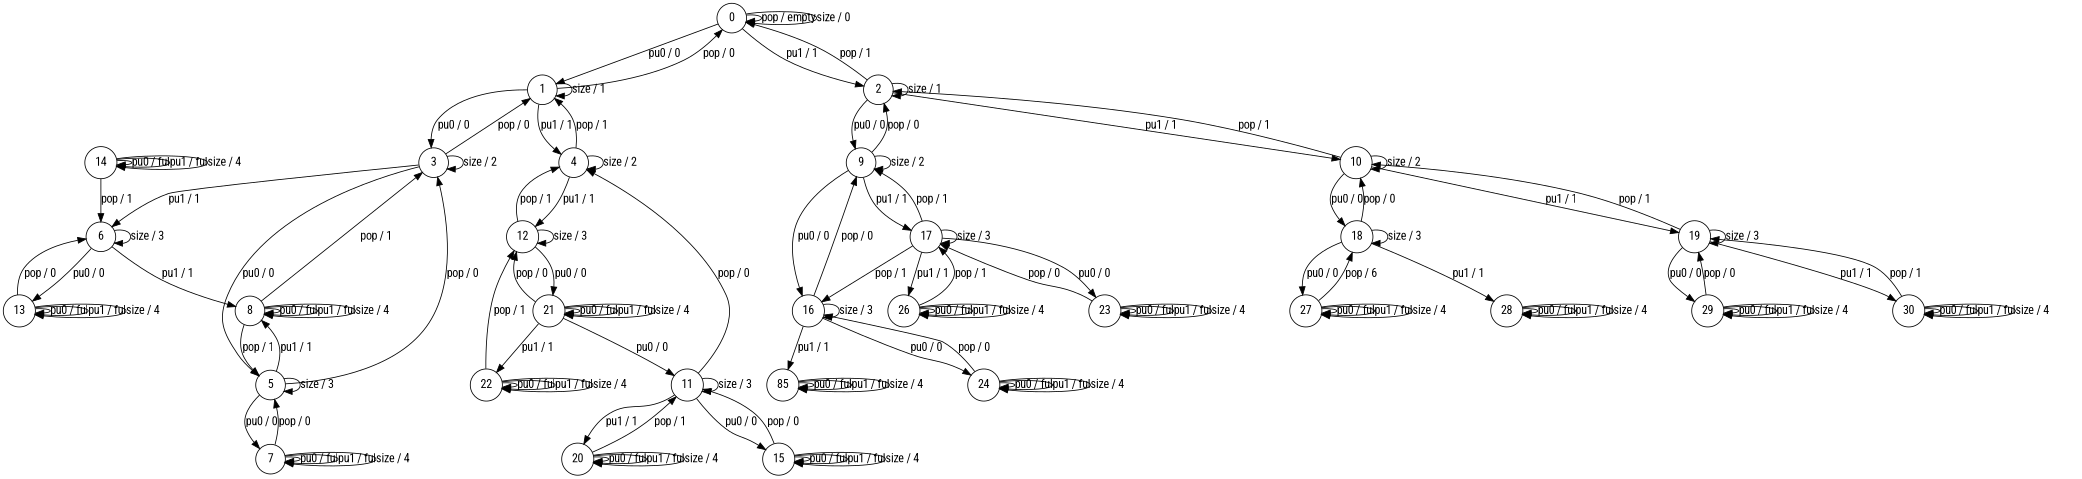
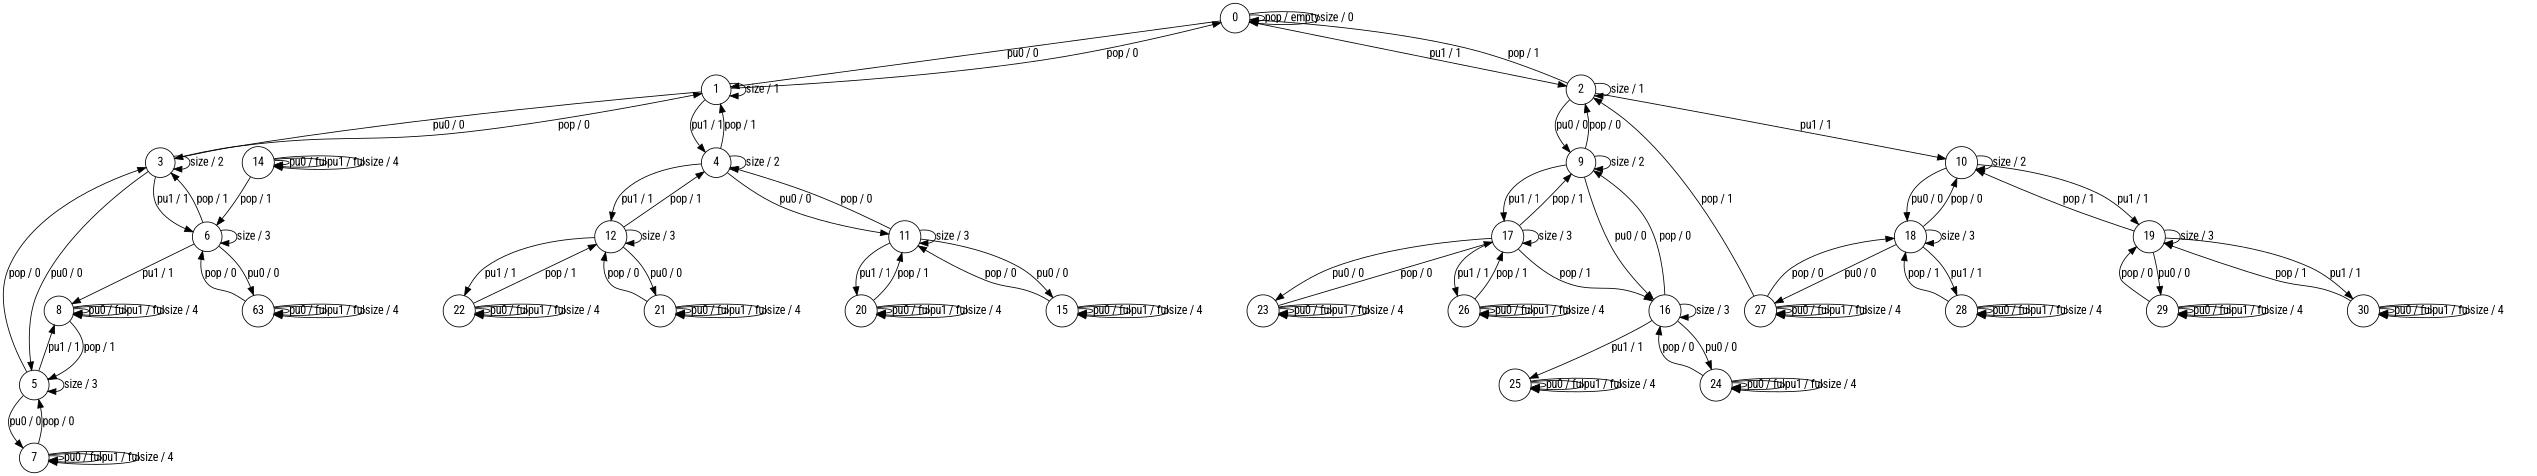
edge "10" -> "2": now "27" -> "2"
edge "8" -> "3": now "6" -> "3"
edge "27" -> "18": label "pop / 6" -> "pop / 0"
edge "28" -> "18": added, label "pop / 1"
node "13": label "13" -> "63"
edge "21" -> "11": now "4" -> "11"
edge "21" -> "22": now "12" -> "22"
node "85": label "85" -> "25"
